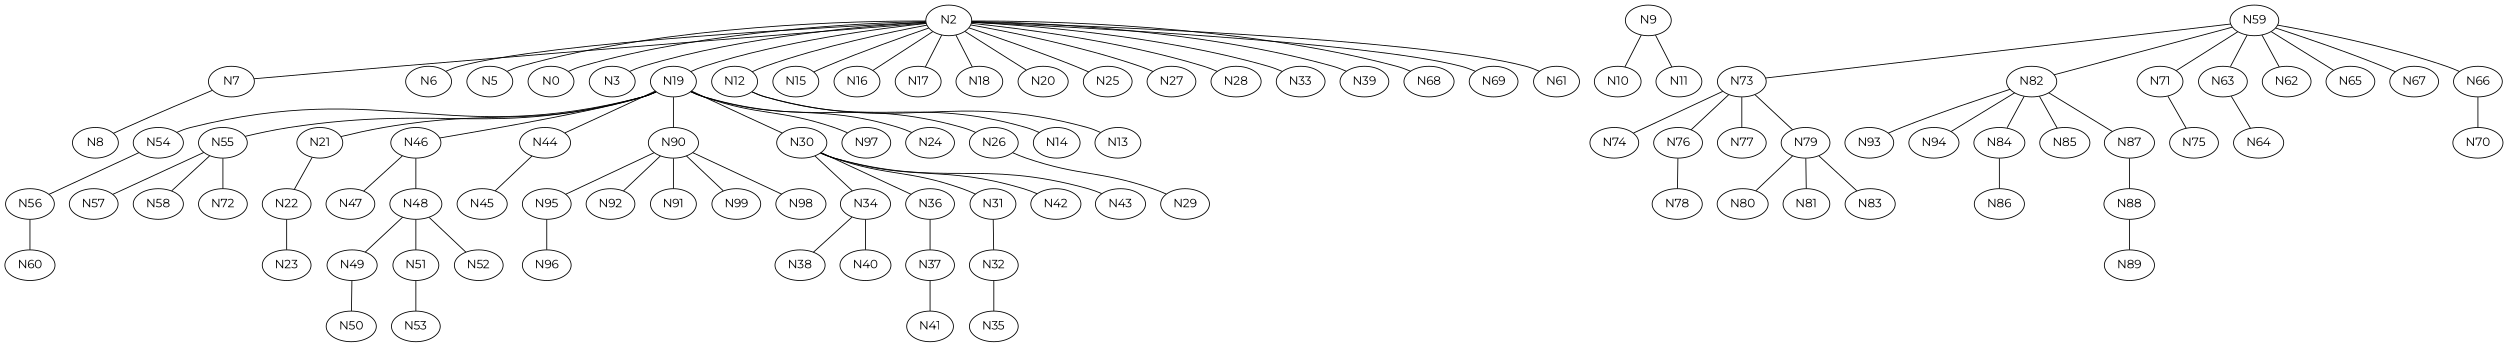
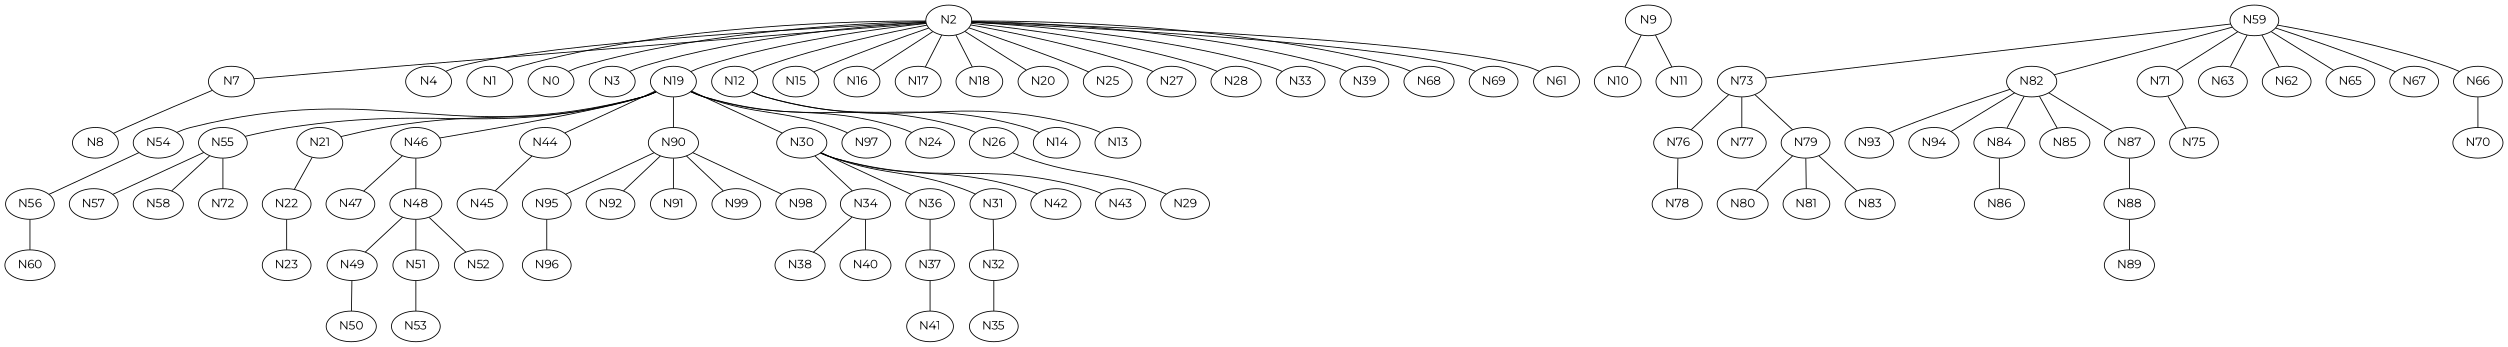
node "N6": label "N6" -> "N4"
node "N5": label "N5" -> "N1"
node "N74": removed
node "N64": removed
